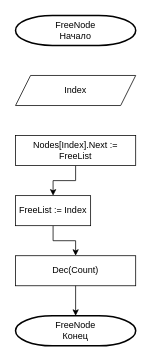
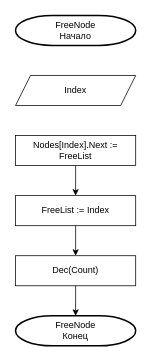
node "FreeList := Index": size 75x30 -> 120x30
